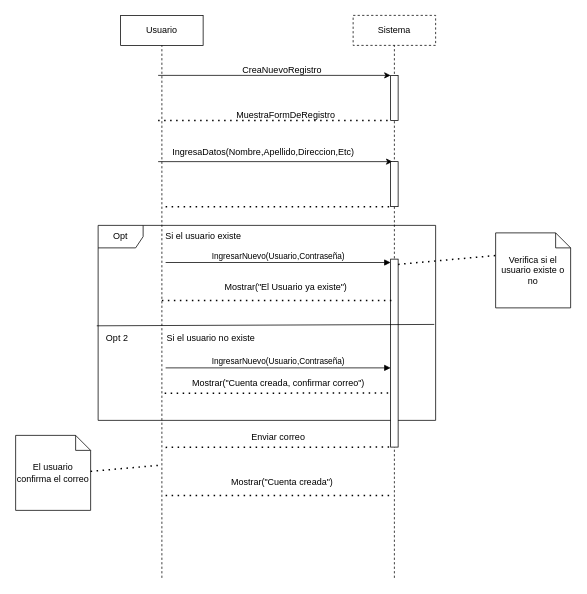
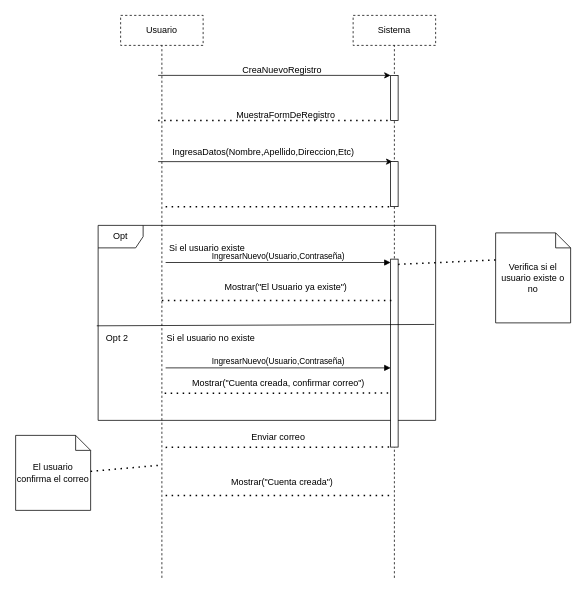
node "Usuario": style solid -> dashed
node "Si el usuario existe": moved (203, 237) -> (207, 248)
node "Verifica si el usuario existe o no": size 75x75 -> 75x90
